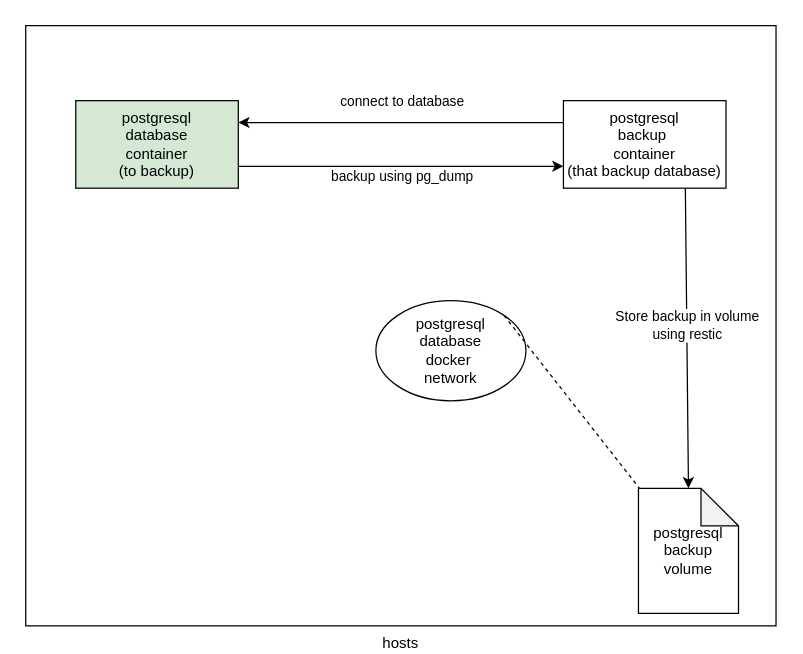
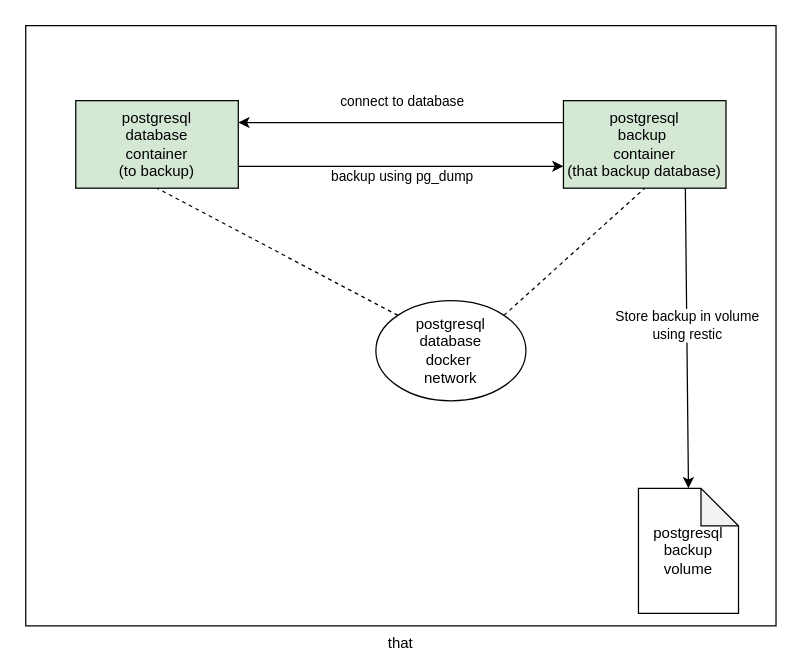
node "postgresql backup container (that backup database)": fillcolor #ffffff -> #d5e8d4
edge "postgresql database container (to backup)" -- "postgresql database docker network": added
edge "postgresql database docker network" -- "postgresql backup volume": now "postgresql database docker network" -- "postgresql backup container (that backup database)"
node "hosts": label "hosts" -> "that"
